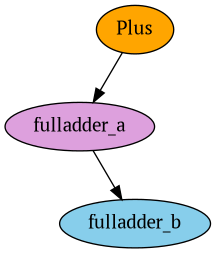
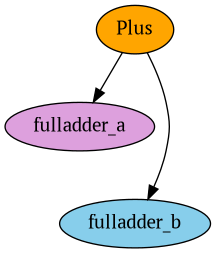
edge "fulladder_a" -> "fulladder_b": now "Plus" -> "fulladder_b"
